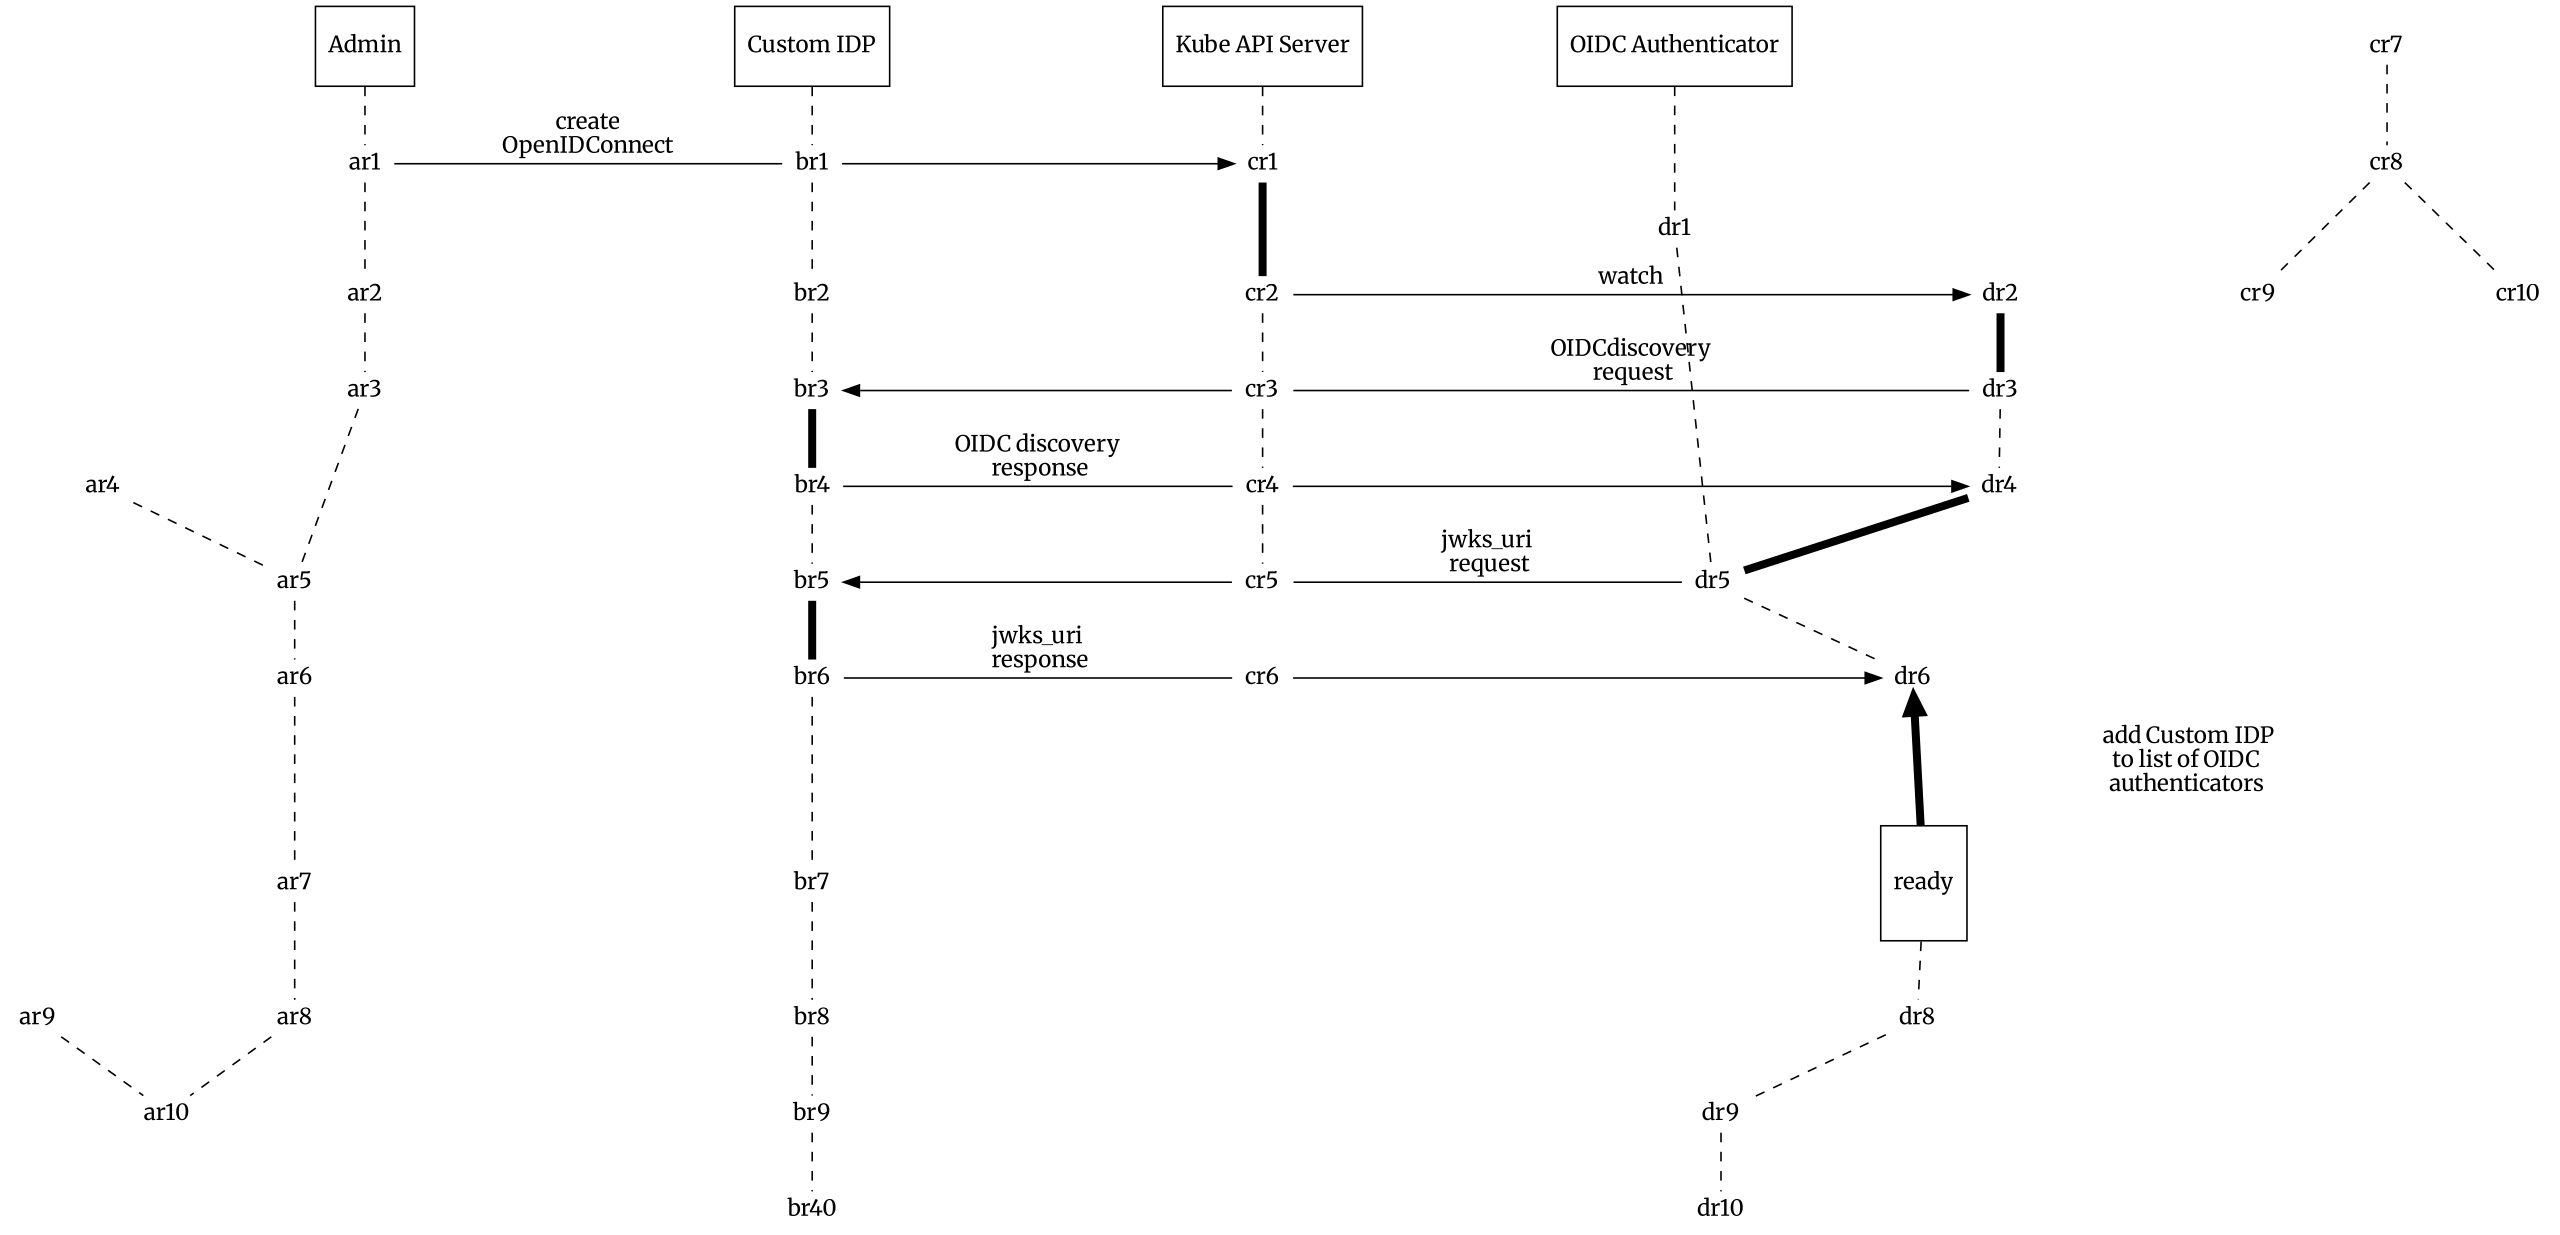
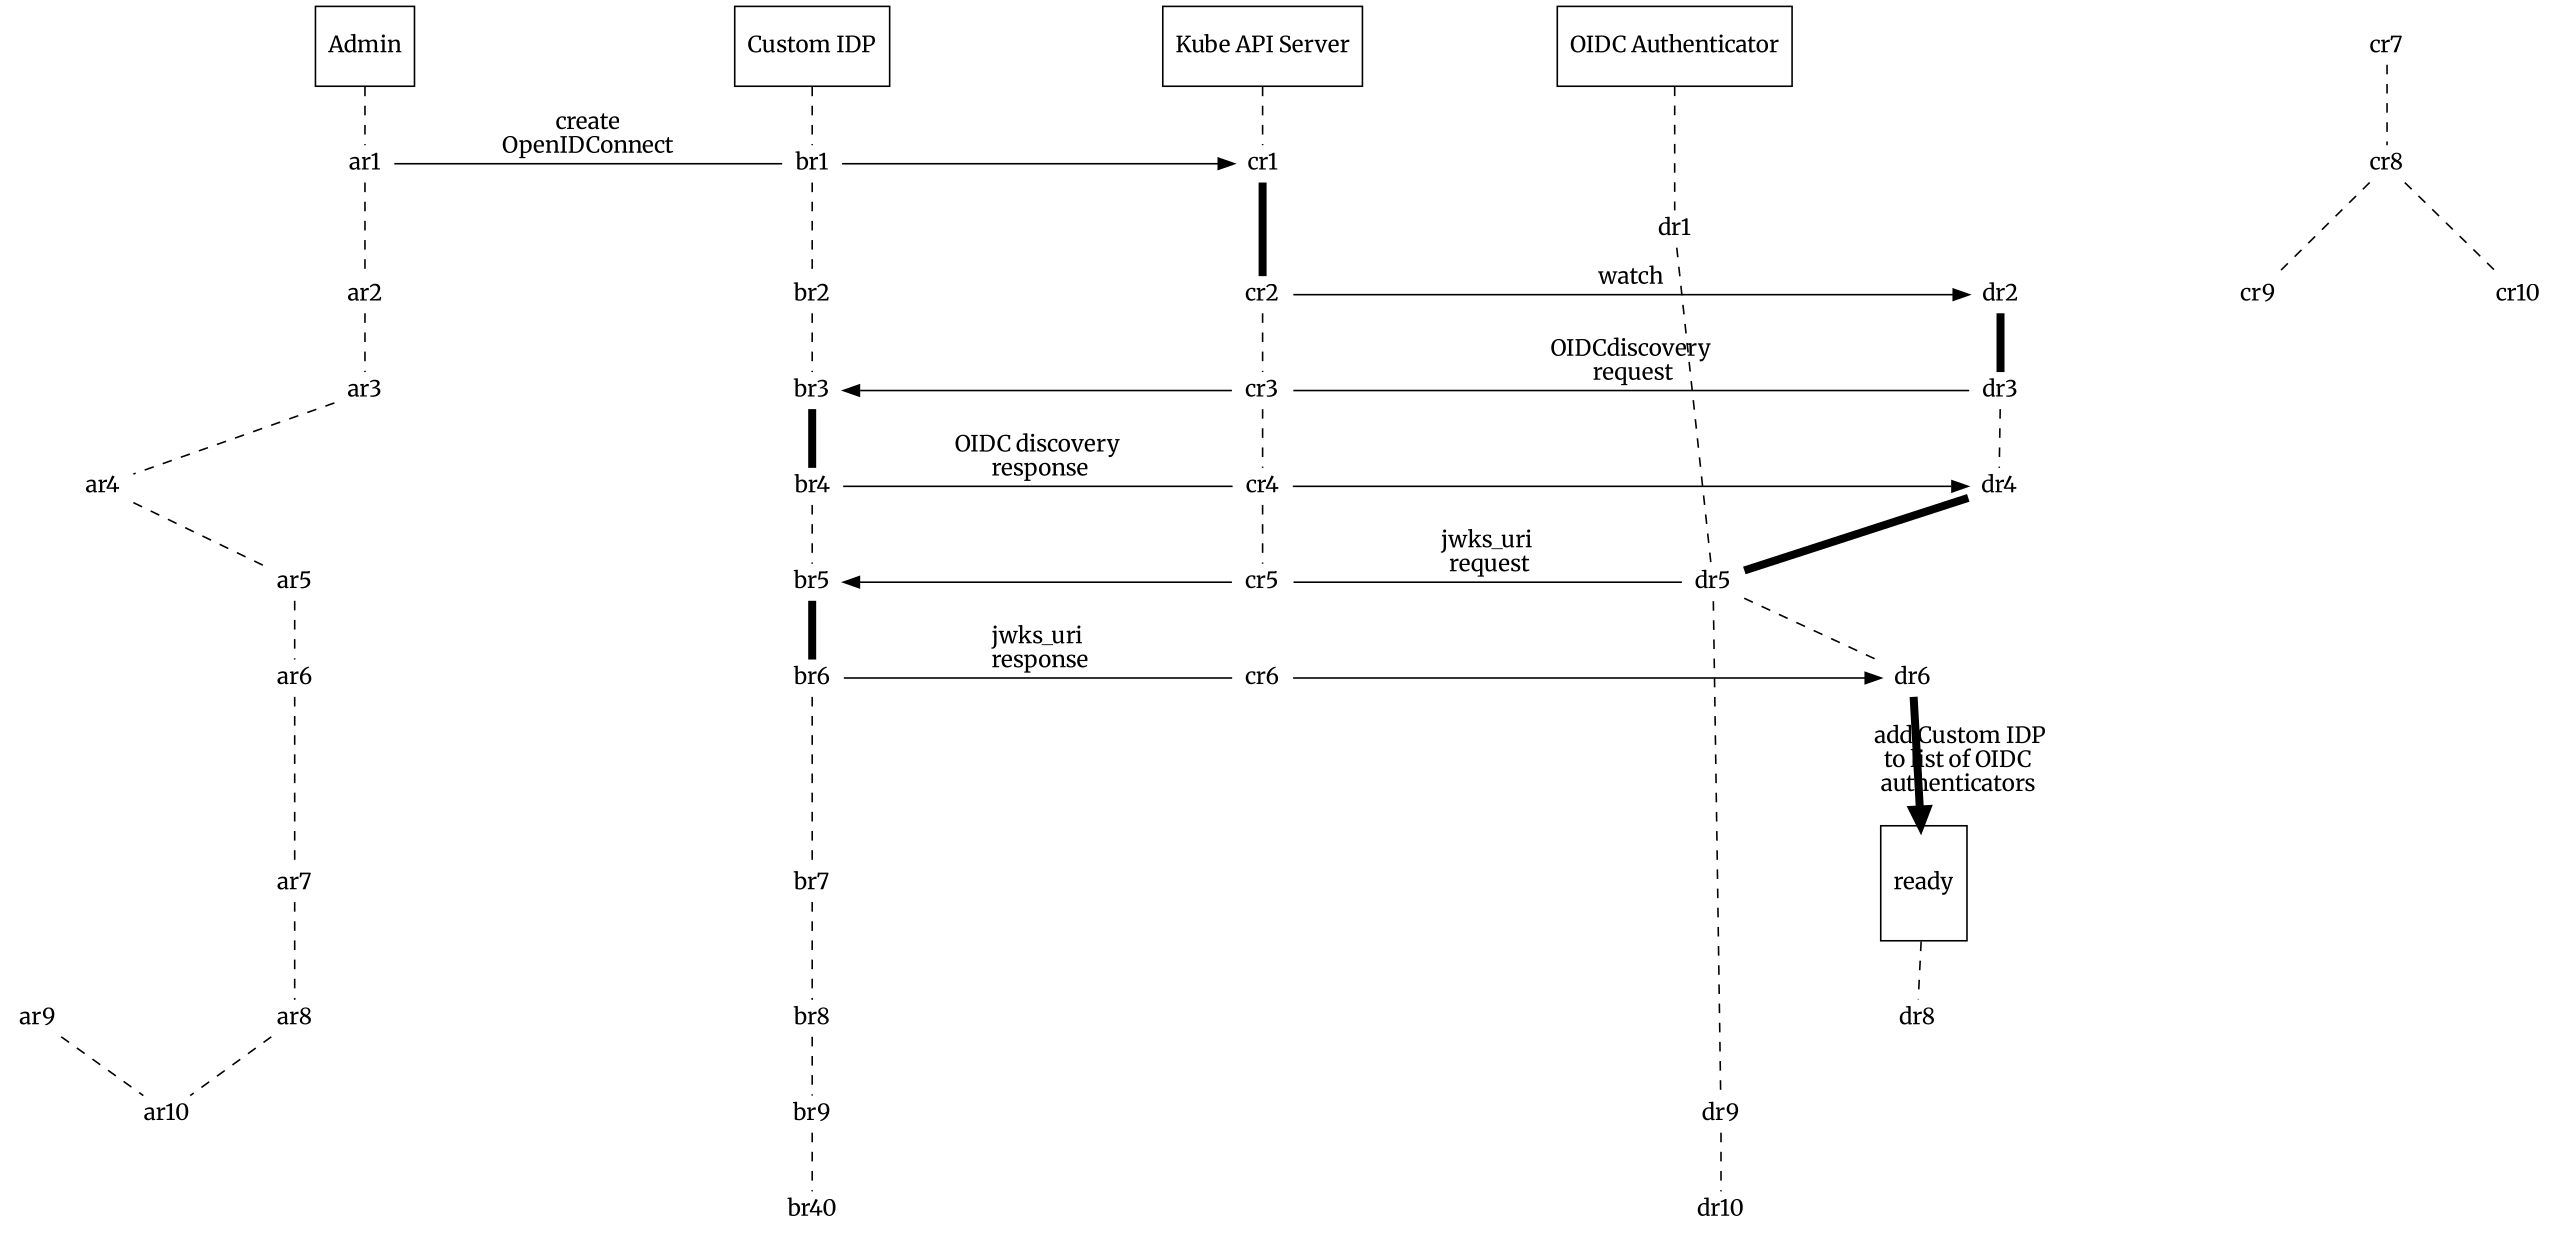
edge "ar3" -- "ar5": now "ar3" -- "ar4"
edge "ready" -> "dr6": reversed
edge "dr8" -- "dr9": now "dr5" -- "dr9"
